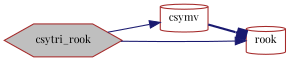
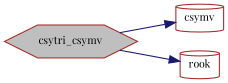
edge "csymv" -> "rook": removed
node "csytri_rook": label "csytri_rook" -> "csytri_csymv"
